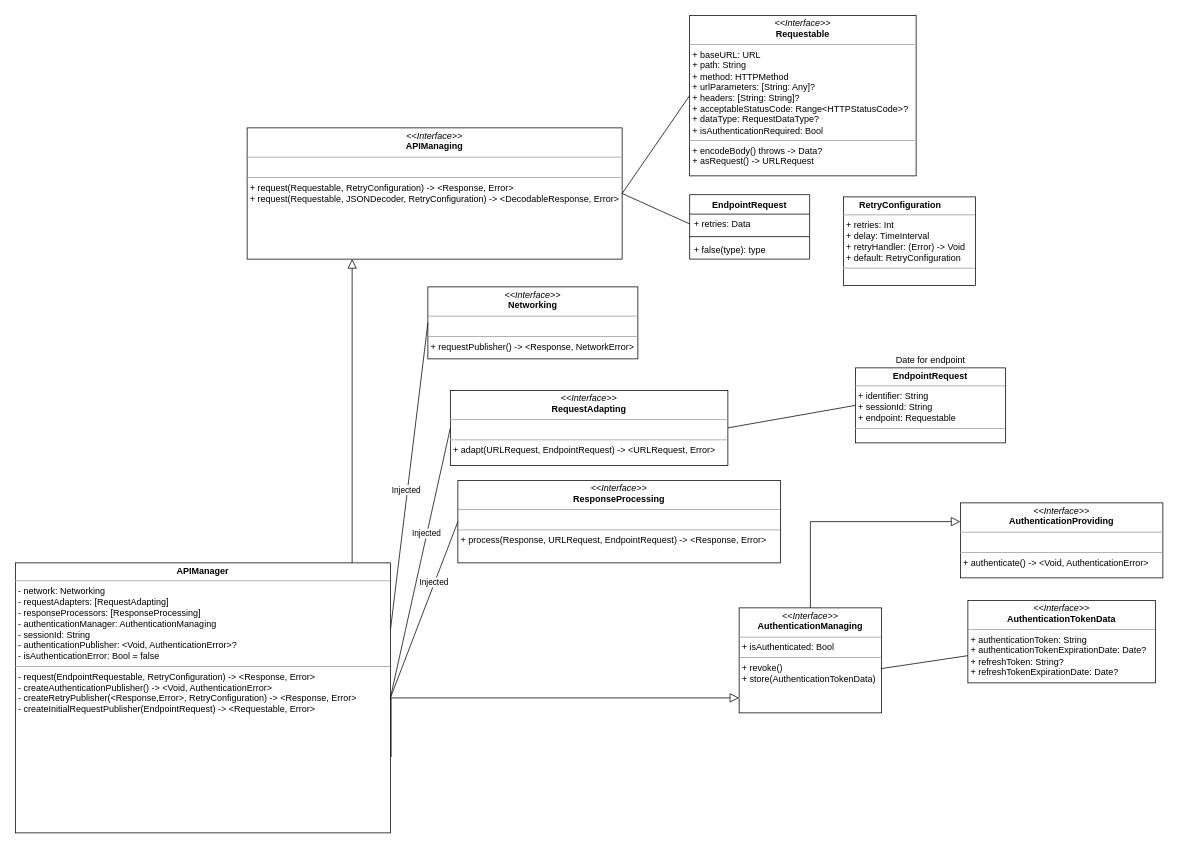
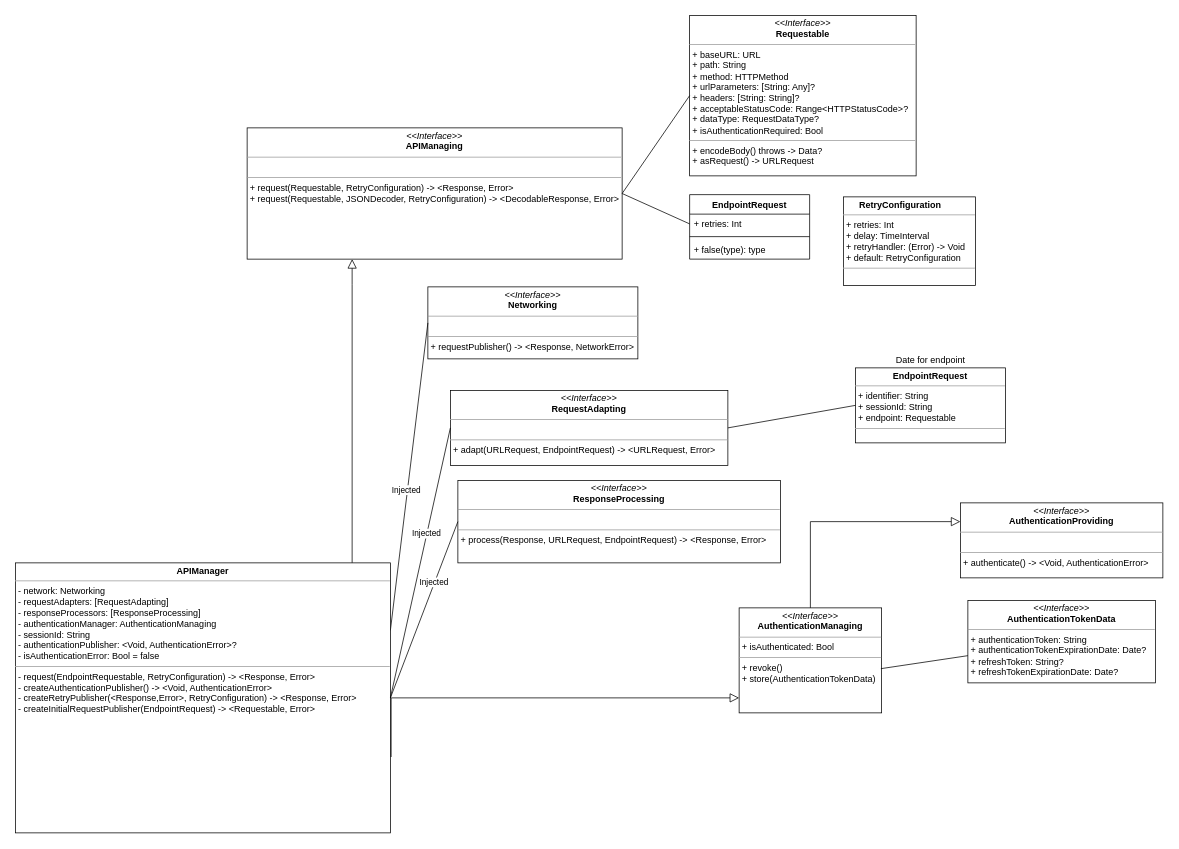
node "+ retries: Data": label "+ retries: Data" -> "+ retries: Int"
